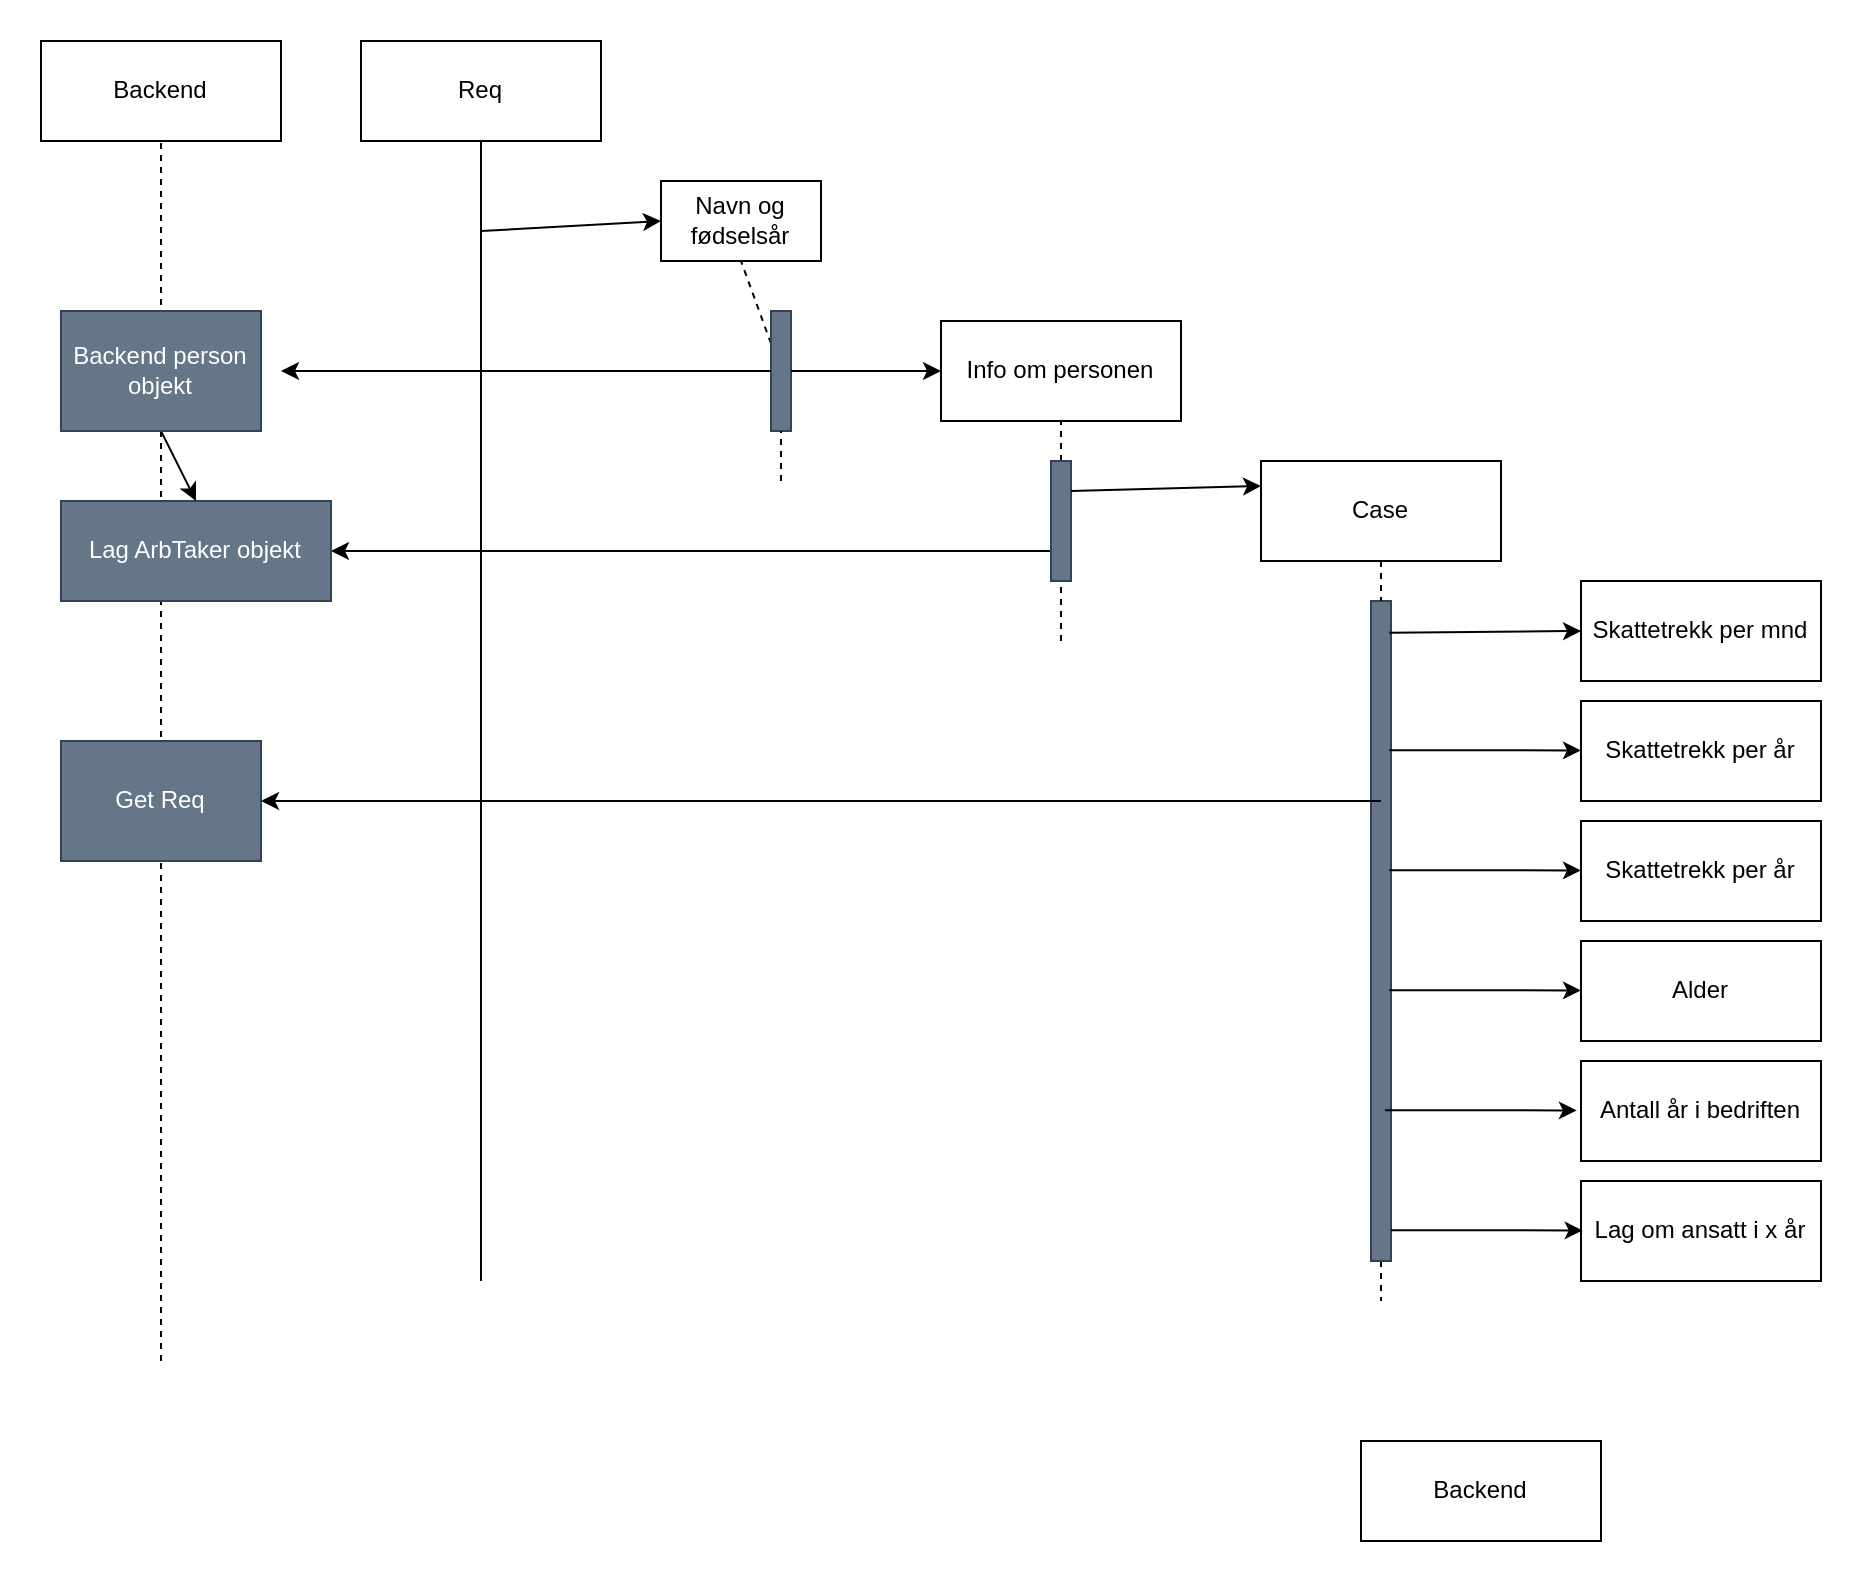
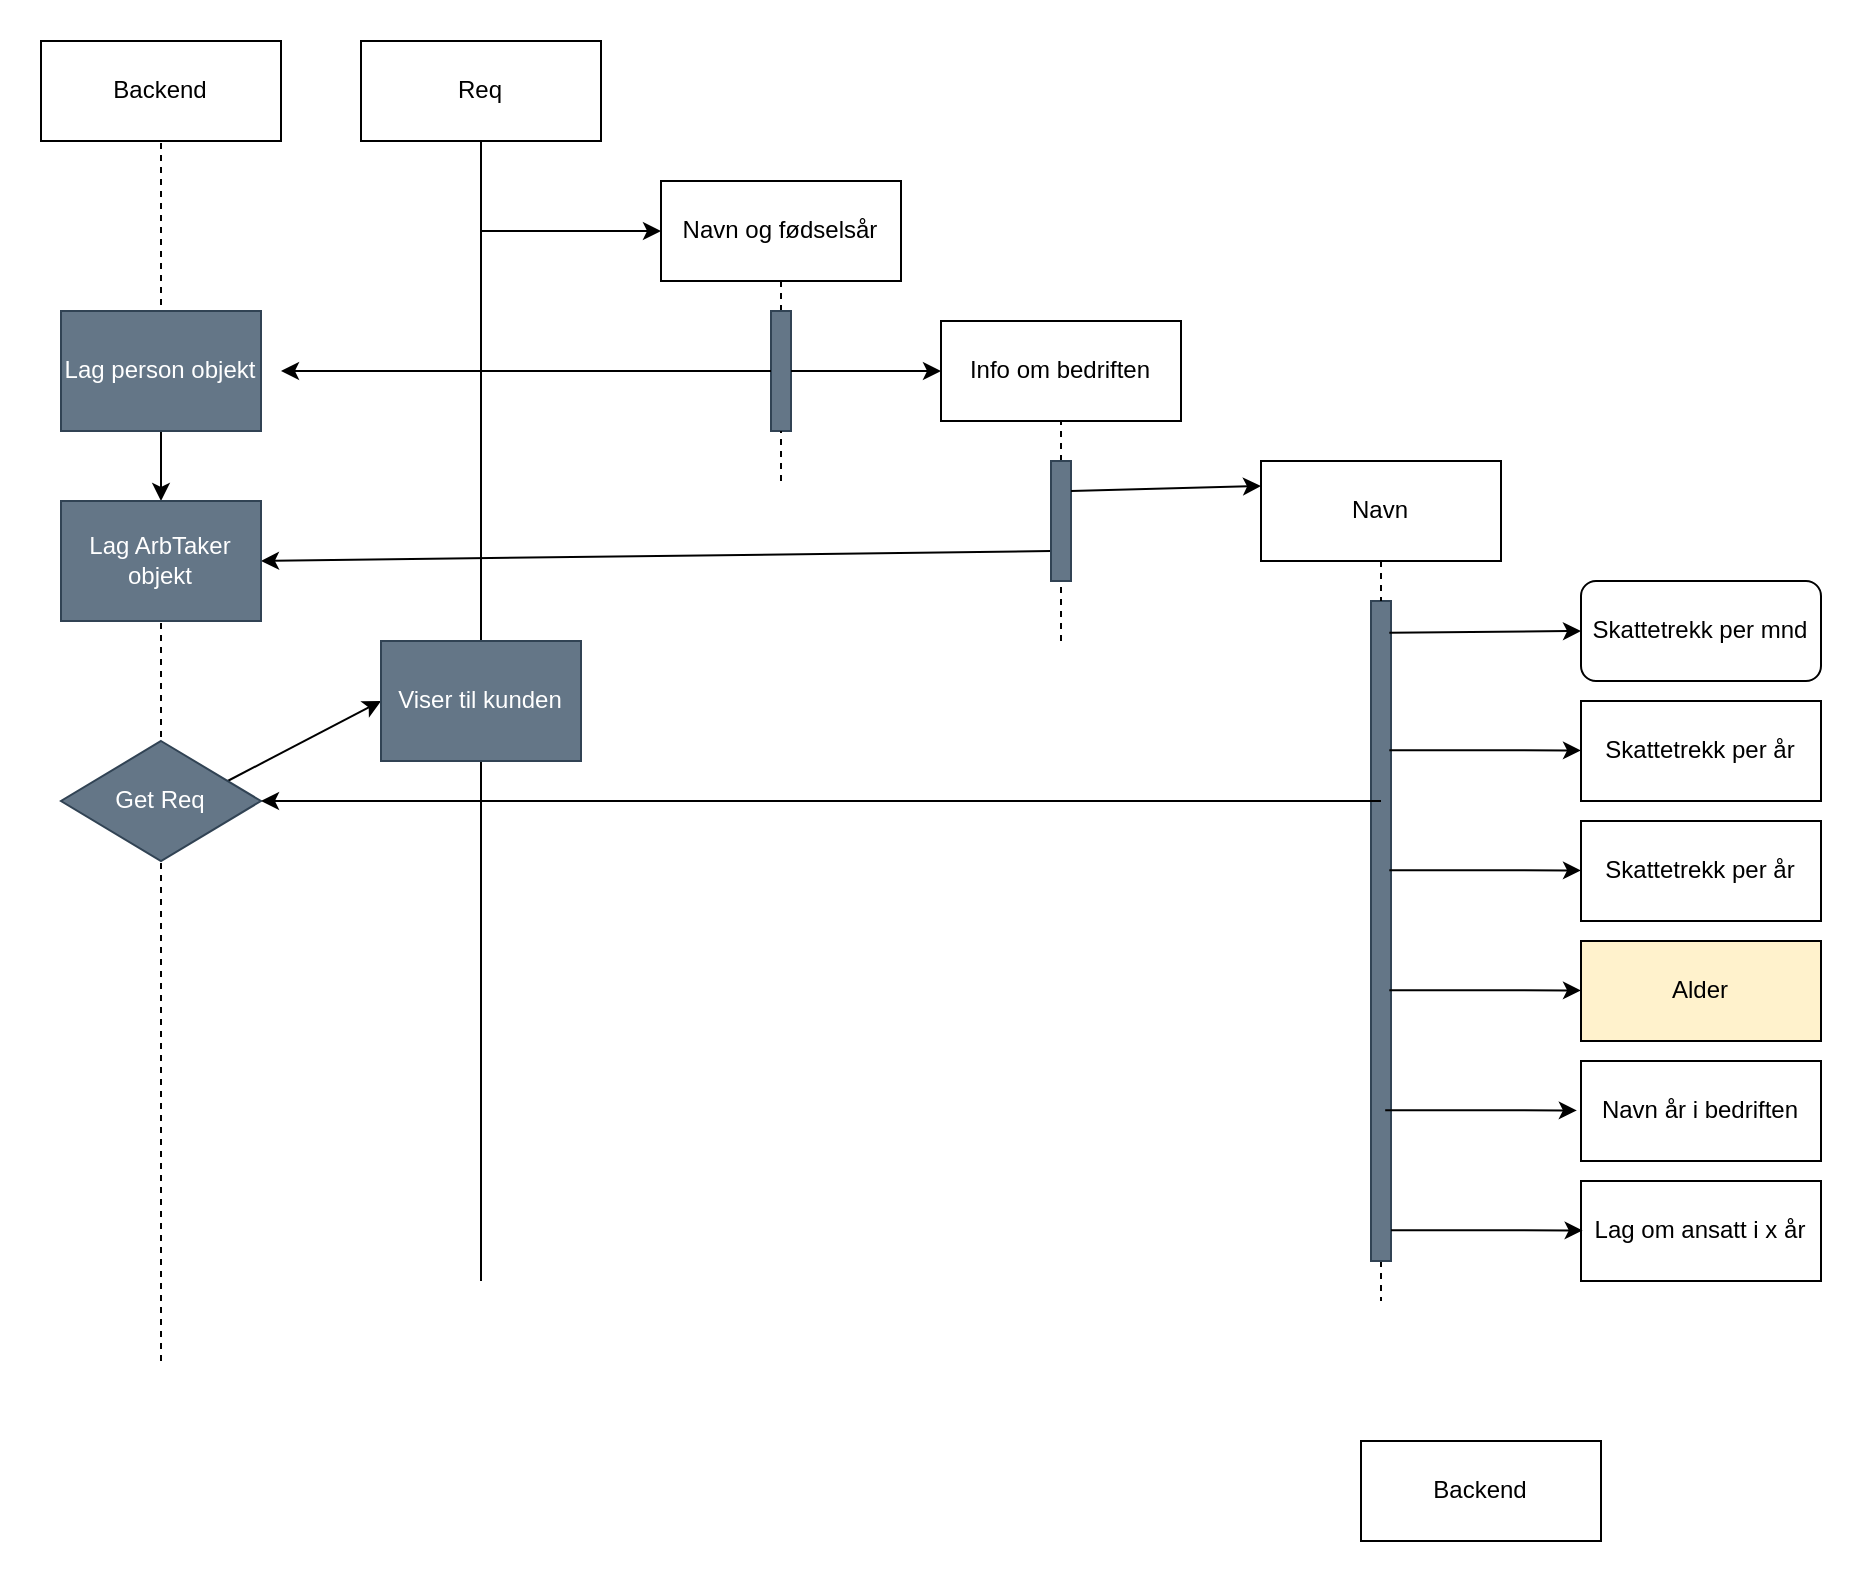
node "Navn og fødselsår": size 160x80 -> 240x100
node "Backend person objekt": label "Backend person objekt" -> "Lag person objekt"
node "Info om personen": label "Info om personen" -> "Info om bedriften"
node "Case": label "Case" -> "Navn"
node "Lag ArbTaker objekt": size 270x100 -> 200x120
node "Skattetrekk per mnd": shape rectangle -> rounded rectangle
node "Viser til kunden": added
edge "Get Req" -> "Viser til kunden": added
node "Get Req": shape rectangle -> diamond
node "Alder": fillcolor #ffffff -> #fff2cc
node "Antall år i bedriften": label "Antall år i bedriften" -> "Navn år i bedriften"
